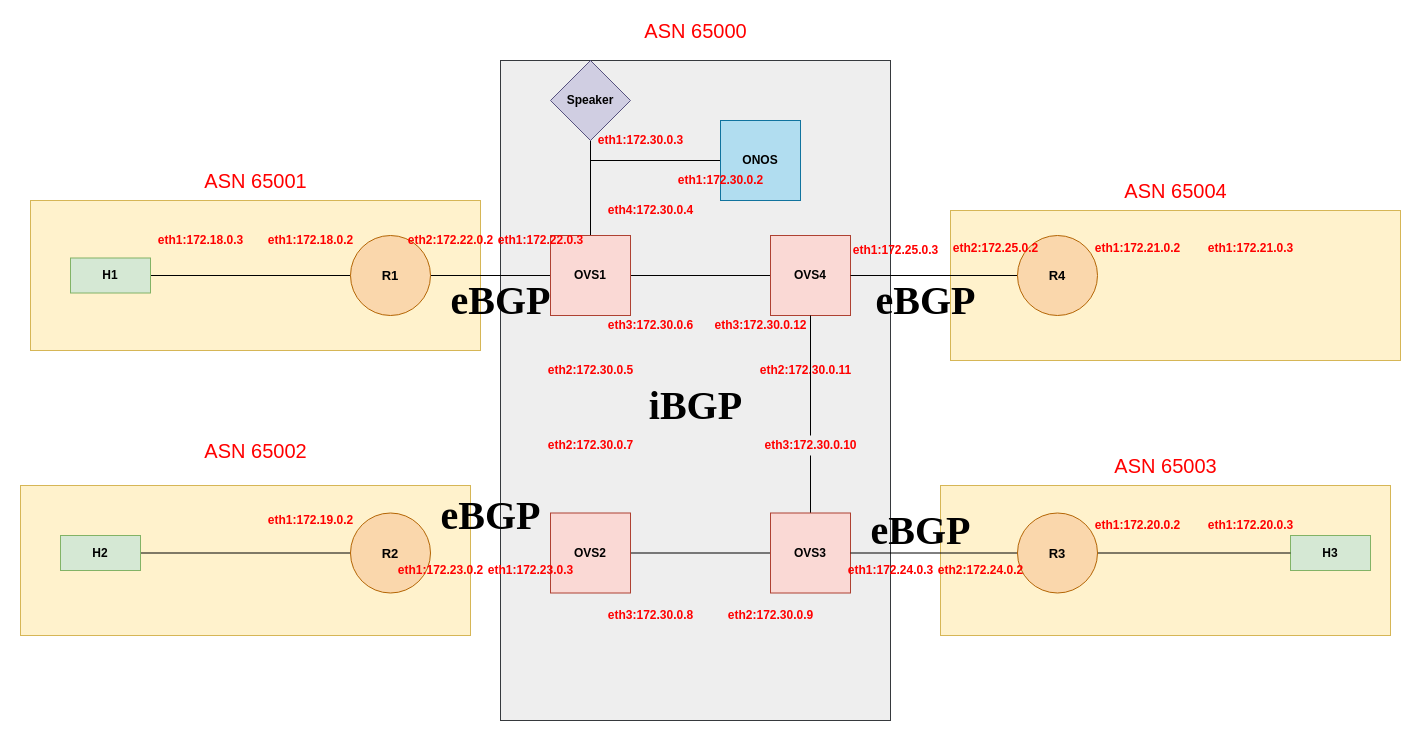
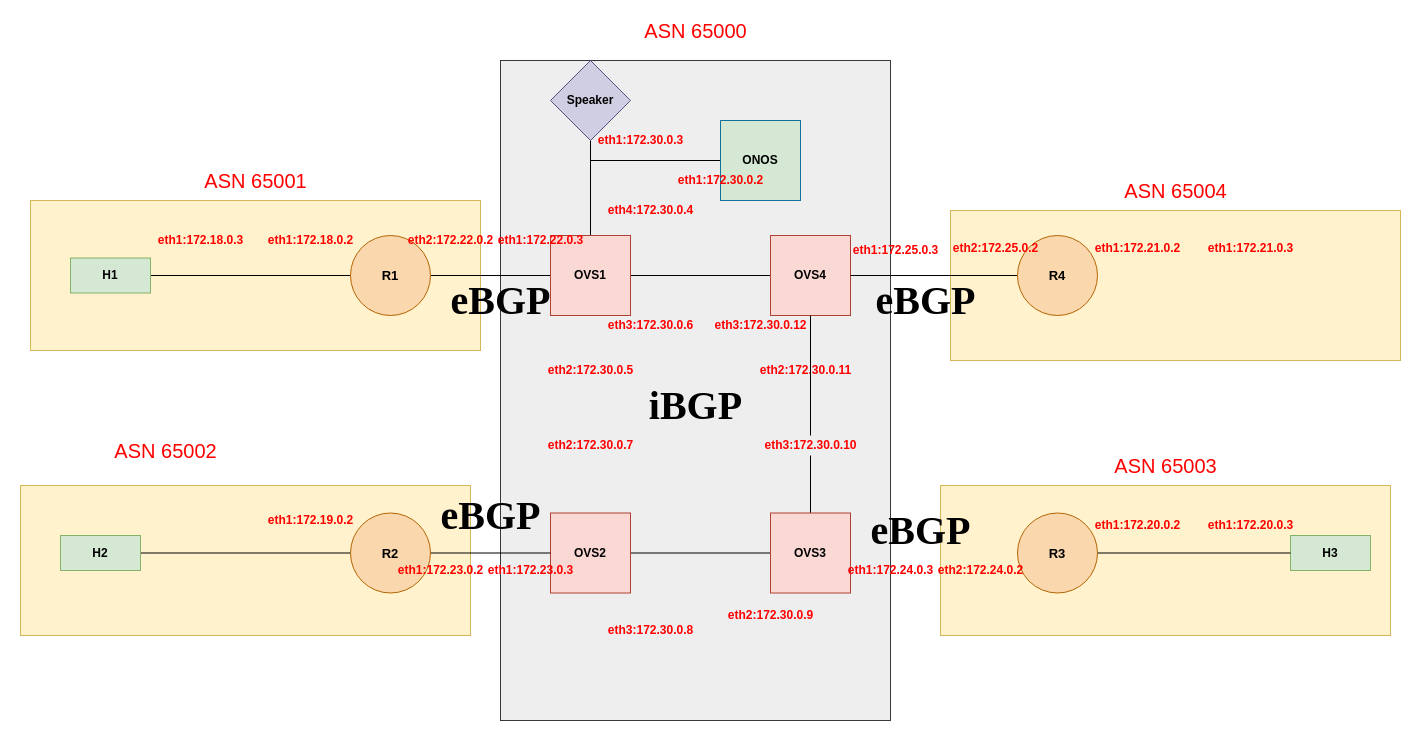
node "ONOS": fillcolor #b1ddf0 -> #d5e8d4
node "ASN 65002": moved (256, 451) -> (166, 451)
edge "R2" -- "OVS2": added
edge "OVS3" -- "R3": removed
node "eth3:172.30.0.8": moved (651, 616) -> (651, 631)
